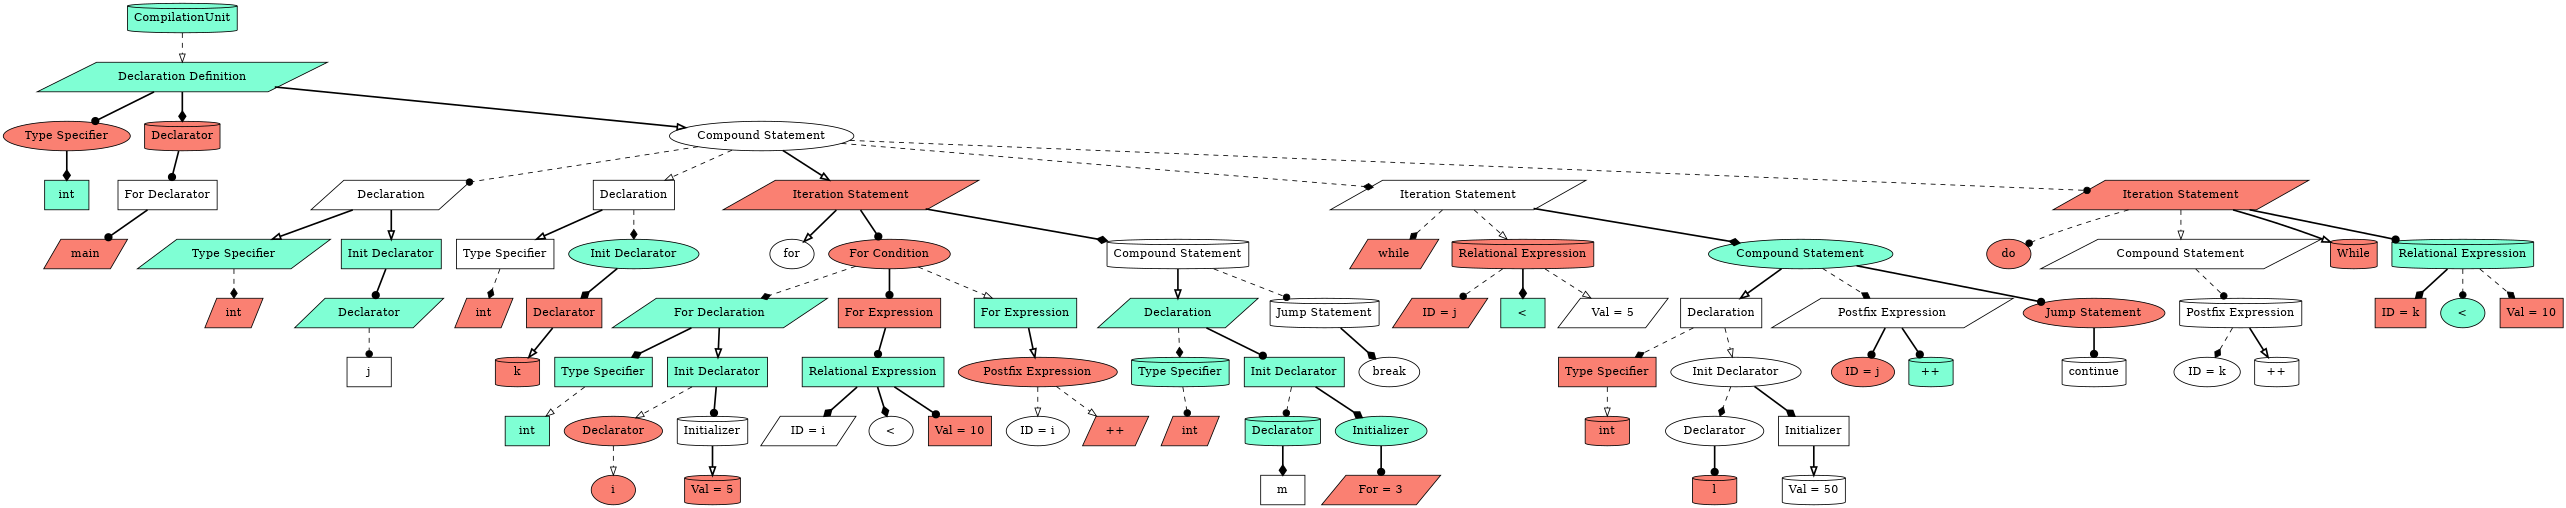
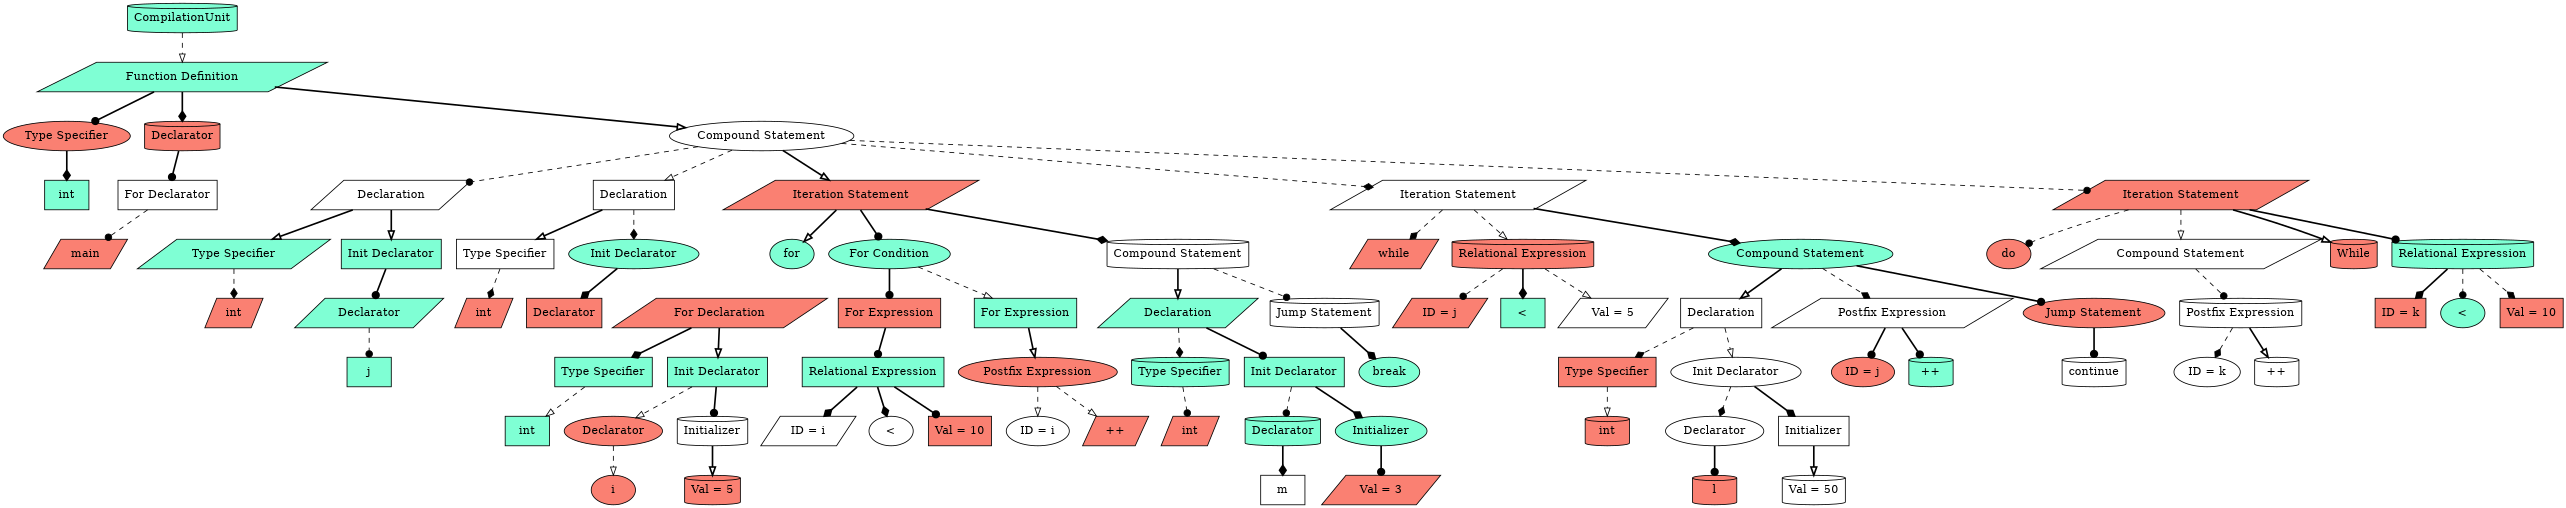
node "Declaration Definition": label "Declaration Definition" -> "Function Definition"
edge "For Declarator" -> "main": style bold -> dashed
node "for": fillcolor white -> aquamarine
node "For Condition": fillcolor salmon -> aquamarine
edge "For Condition" -> "For Declaration": removed
node "For Declaration": fillcolor aquamarine -> salmon
node "j": fillcolor white -> aquamarine
node "k": removed
node "break": fillcolor white -> aquamarine
node "For = 3": label "For = 3" -> "Val = 3"
